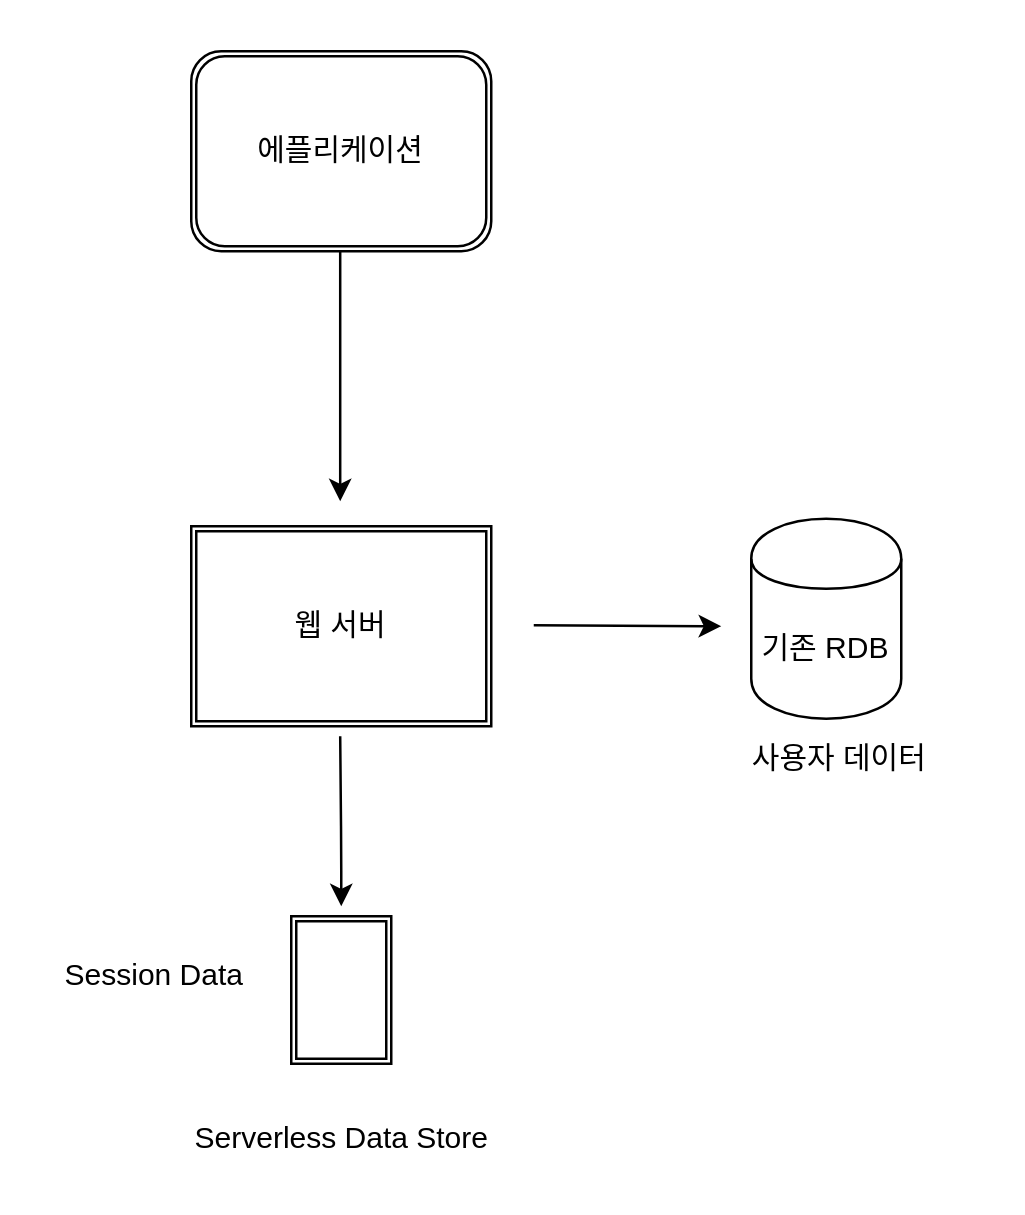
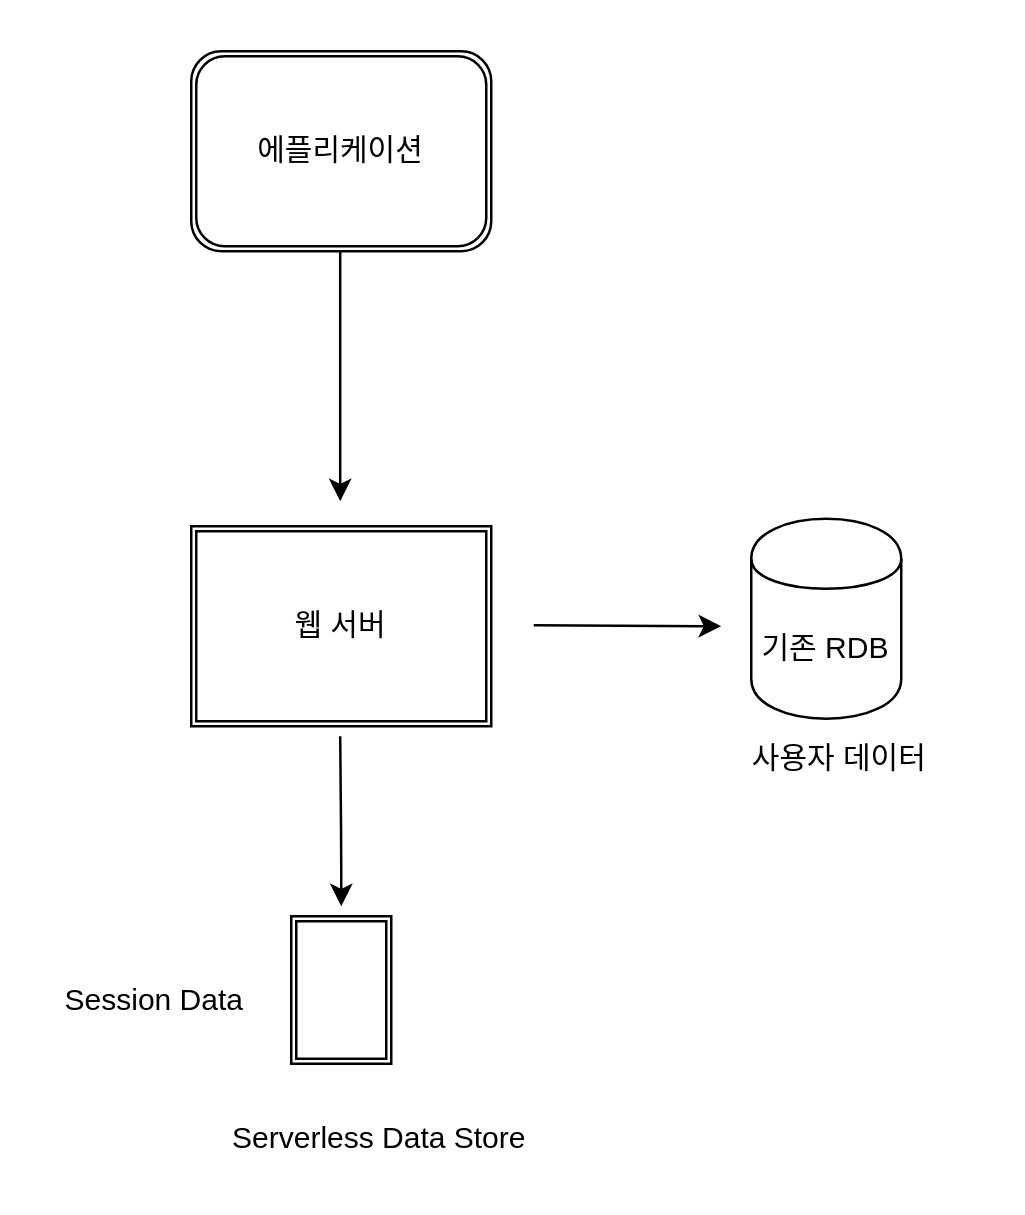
node "Session Data": moved (153, 976) -> (153, 1001)
node "Serverless Data Store": moved (341, 1139) -> (379, 1139)
